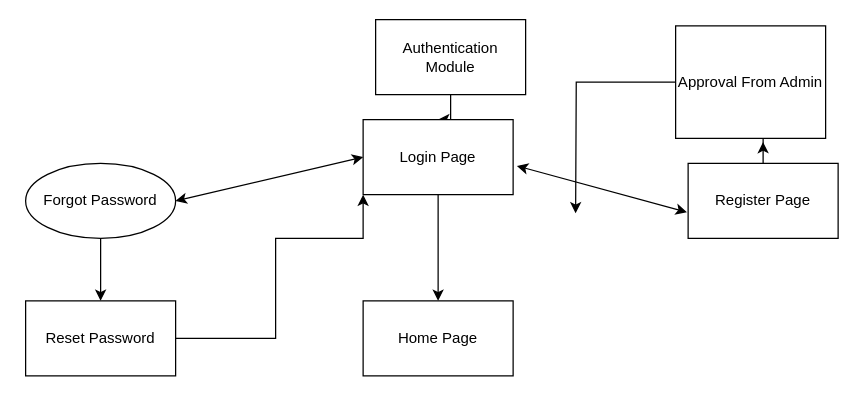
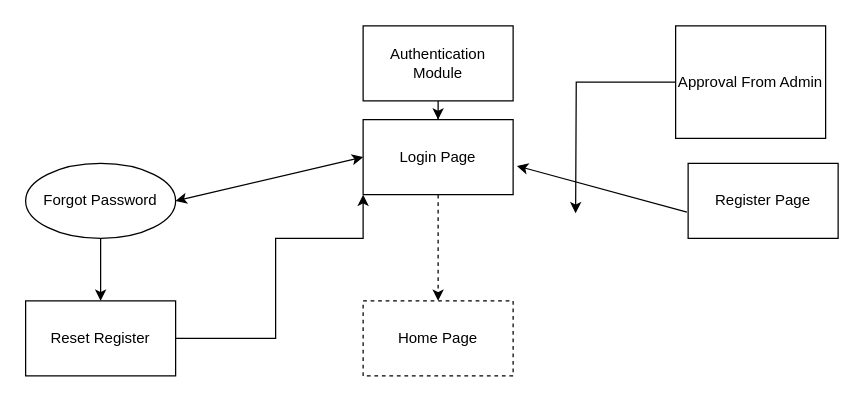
node "Authentication Module": moved (451, 57) -> (438, 63)
edge "Register Page" -> "Approval From Admin": removed
edge "Login Page" -- "Register Page": arrowhead classic -> none
edge "Login Page" -> "Home Page": style solid -> dashed
node "Reset Password": label "Reset Password" -> "Reset Register"
node "Home Page": style solid -> dashed
